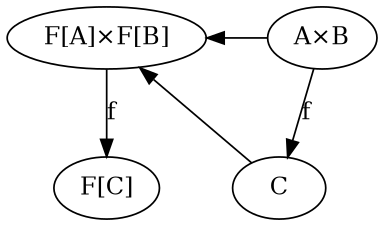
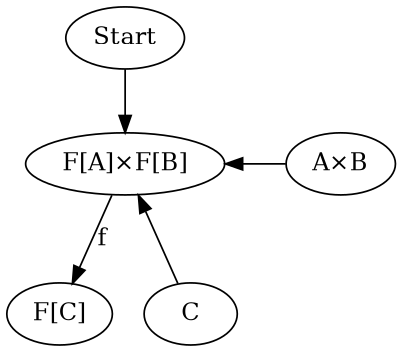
node "Start": added
edge "A×B" -> "C": removed, label "f"
